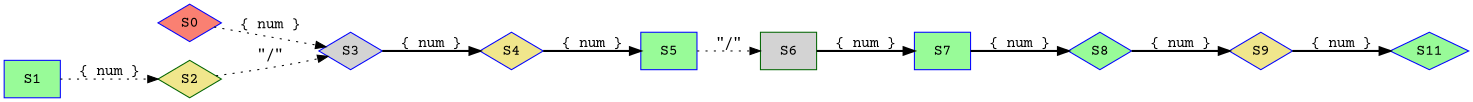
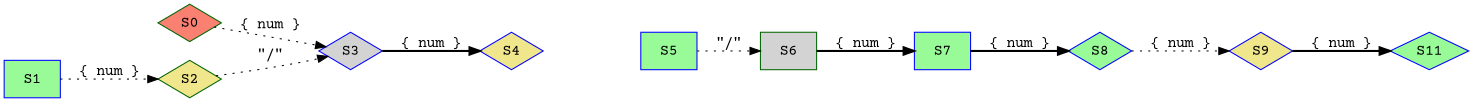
node "S0": color blue -> darkgreen
edge "S4" -> "S5": removed, label "{ num }"
edge "S8" -> "S9": style bold -> dotted
